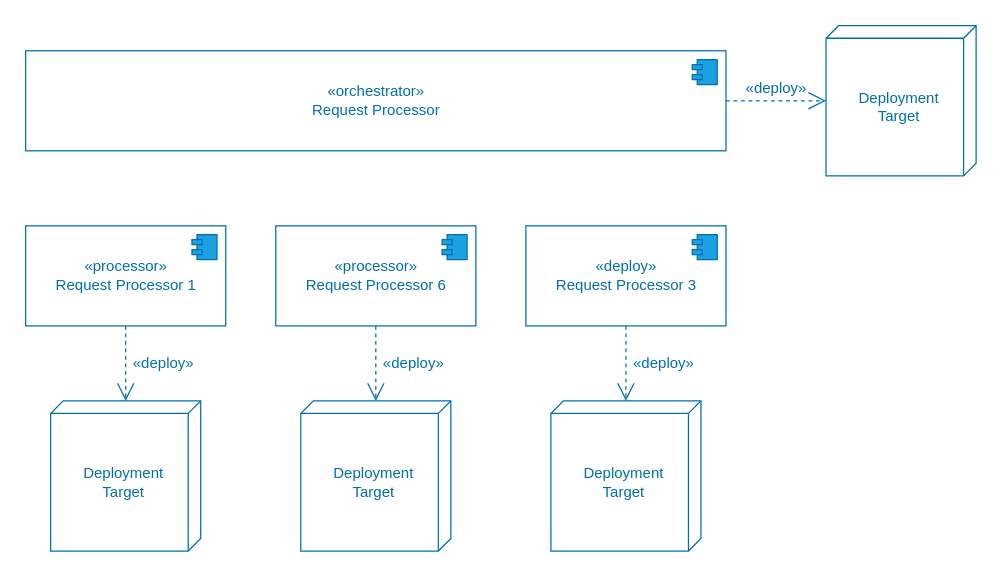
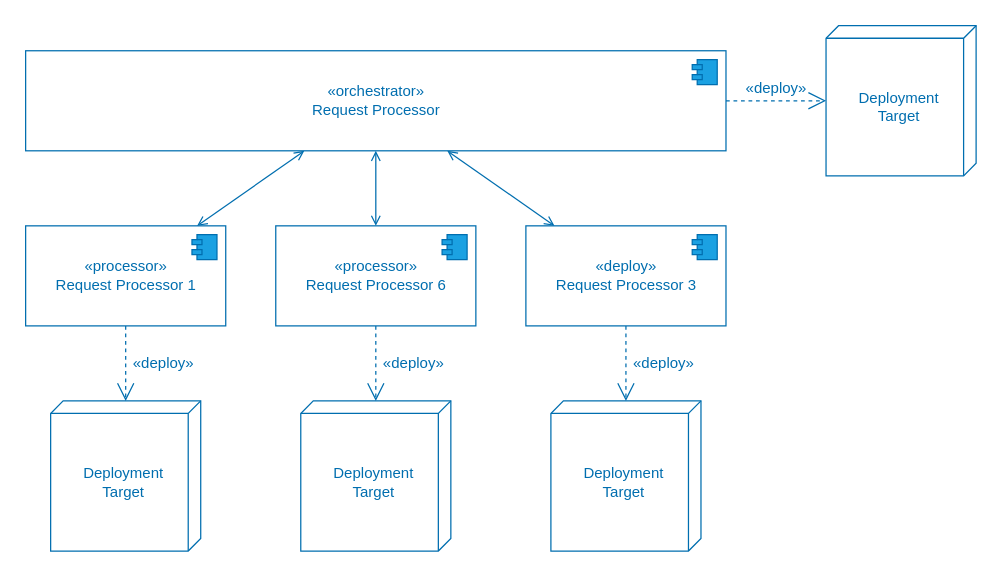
edge "«orchestrator» Request Processor" -- "«processor» Request Processor 1": added
edge "«orchestrator» Request Processor" -- "«processor» Request Processor 6": added
edge "«orchestrator» Request Processor" -- "«deploy» Request Processor 3": added
